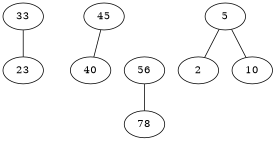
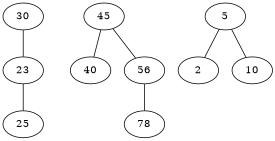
node "33": label "33" -> "30"
edge "45" -- "56": added
node "25": added
